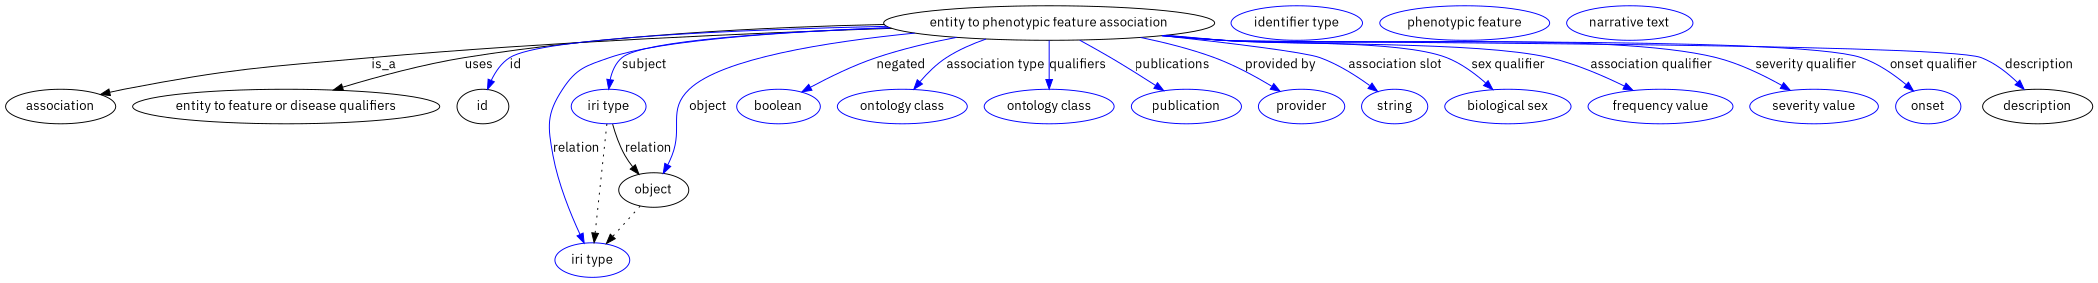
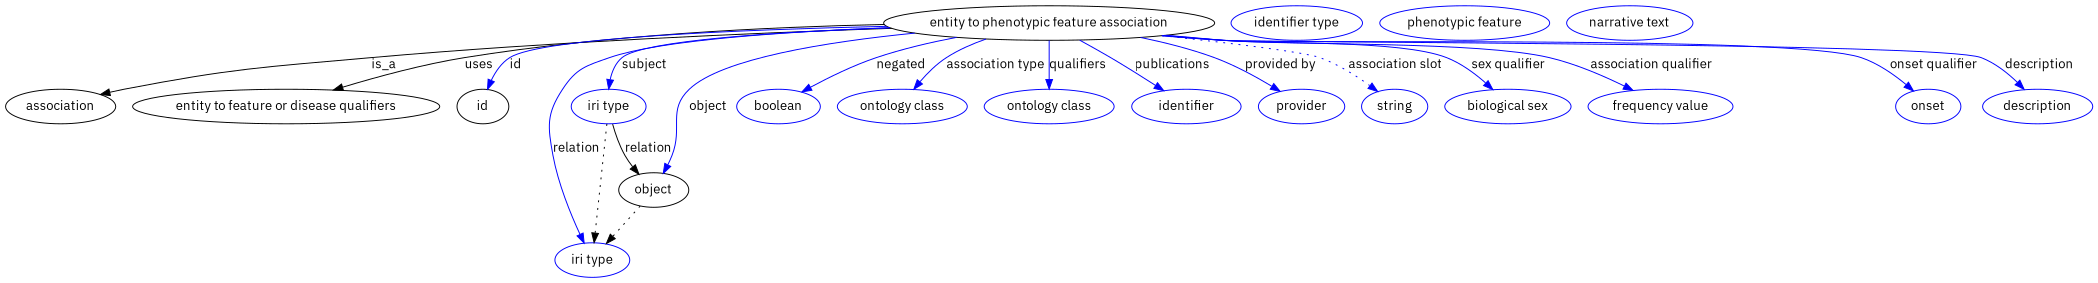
edge "entity to phenotypic feature association" -> "string": style solid -> dotted
node "publication": label "publication" -> "identifier"
node "severity value": removed
node "description": color black -> blue
